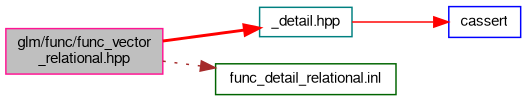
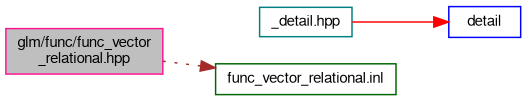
node "cassert": label "cassert" -> "detail"
edge "glm/func/func_vector _relational.hpp" -> "_detail.hpp": removed
node "func_detail_relational.inl": label "func_detail_relational.inl" -> "func_vector_relational.inl"
